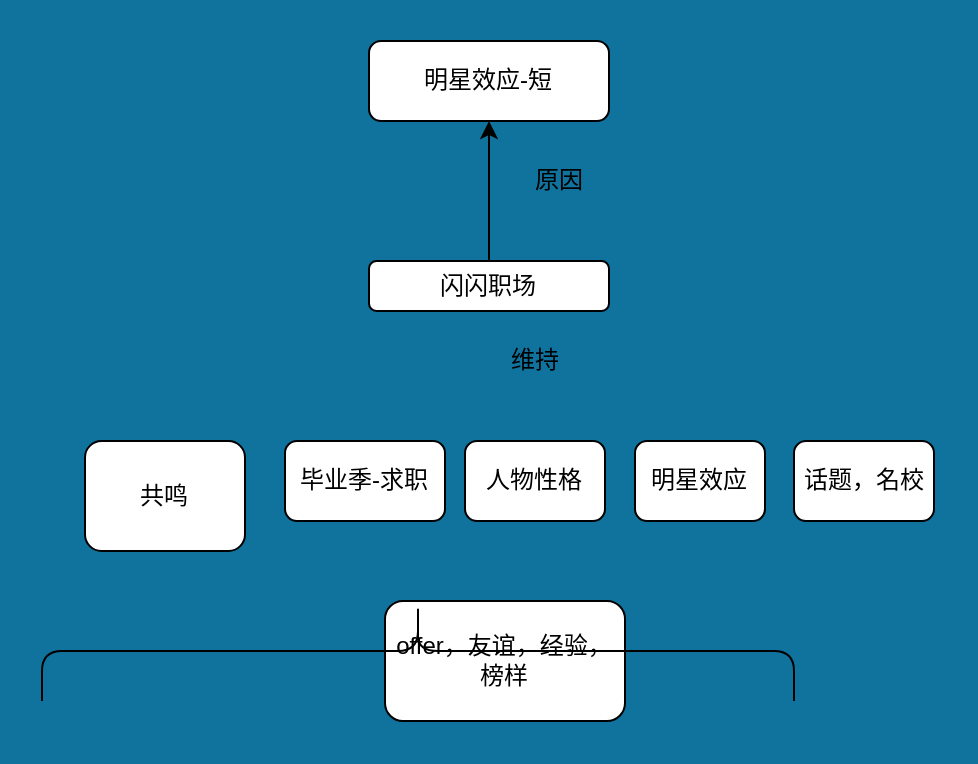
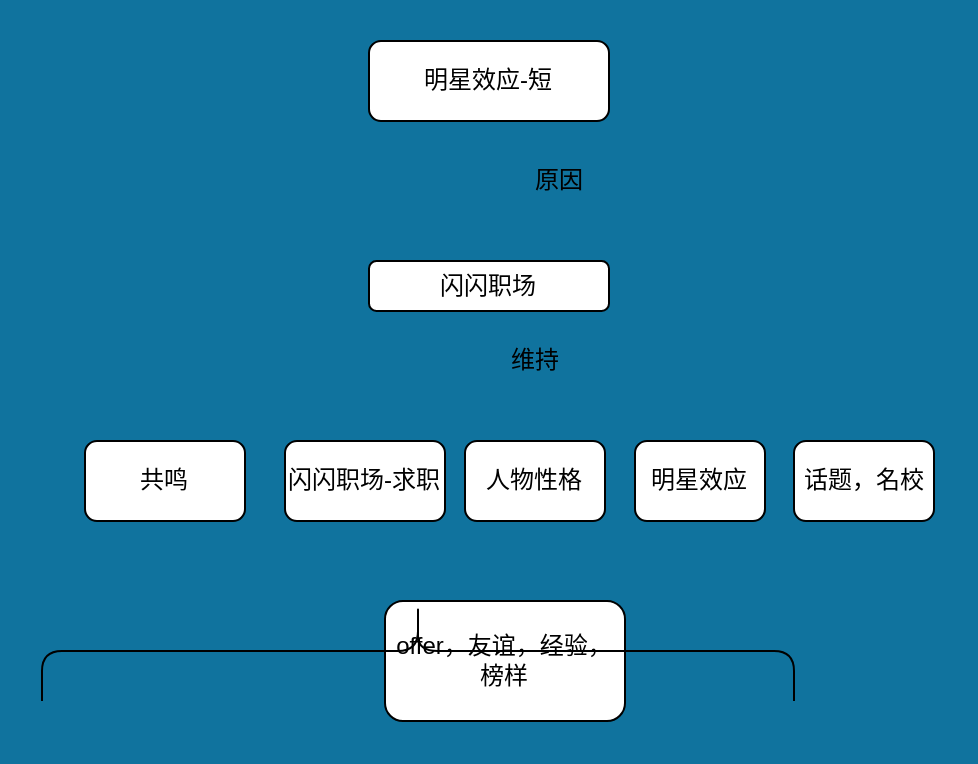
edge "闪闪职场" -> "明星效应-短": removed
node "毕业季-求职": label "毕业季-求职" -> "闪闪职场-求职"
node "共鸣": size 160x110 -> 160x80
